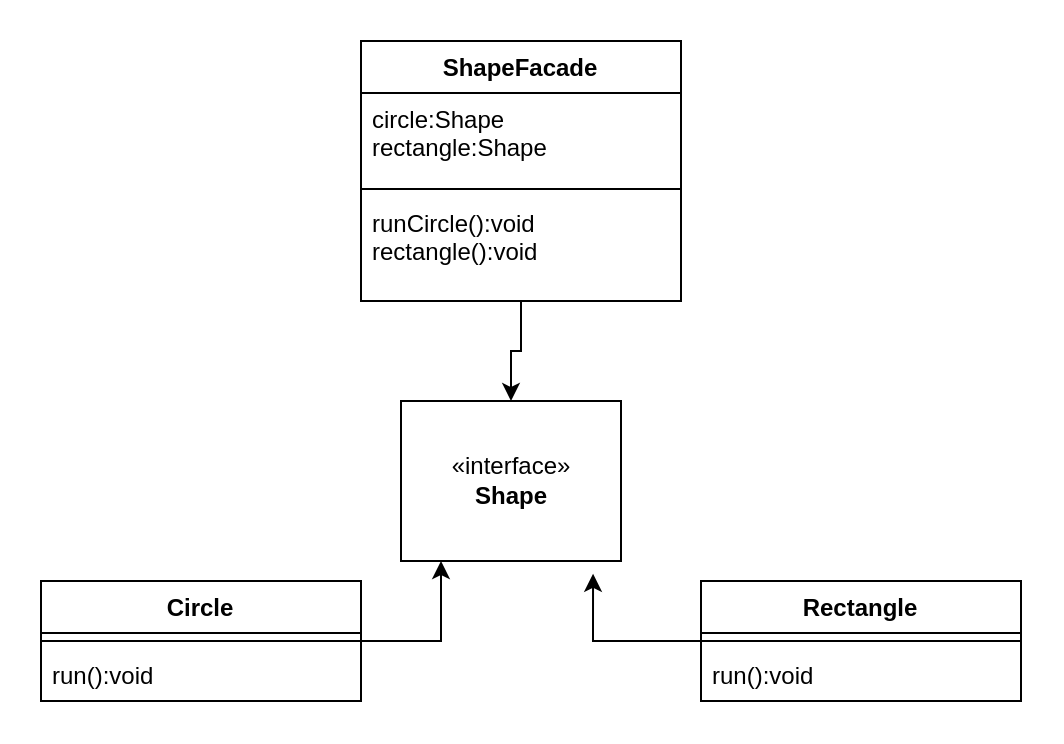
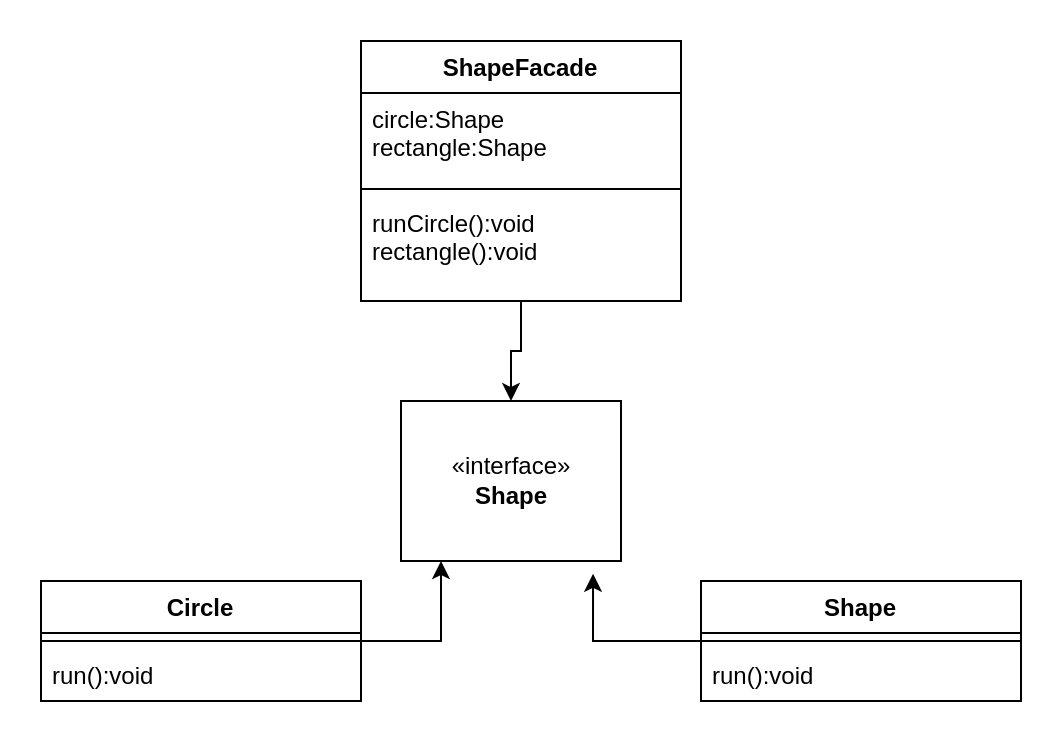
node "Rectangle": label "Rectangle" -> "Shape"
